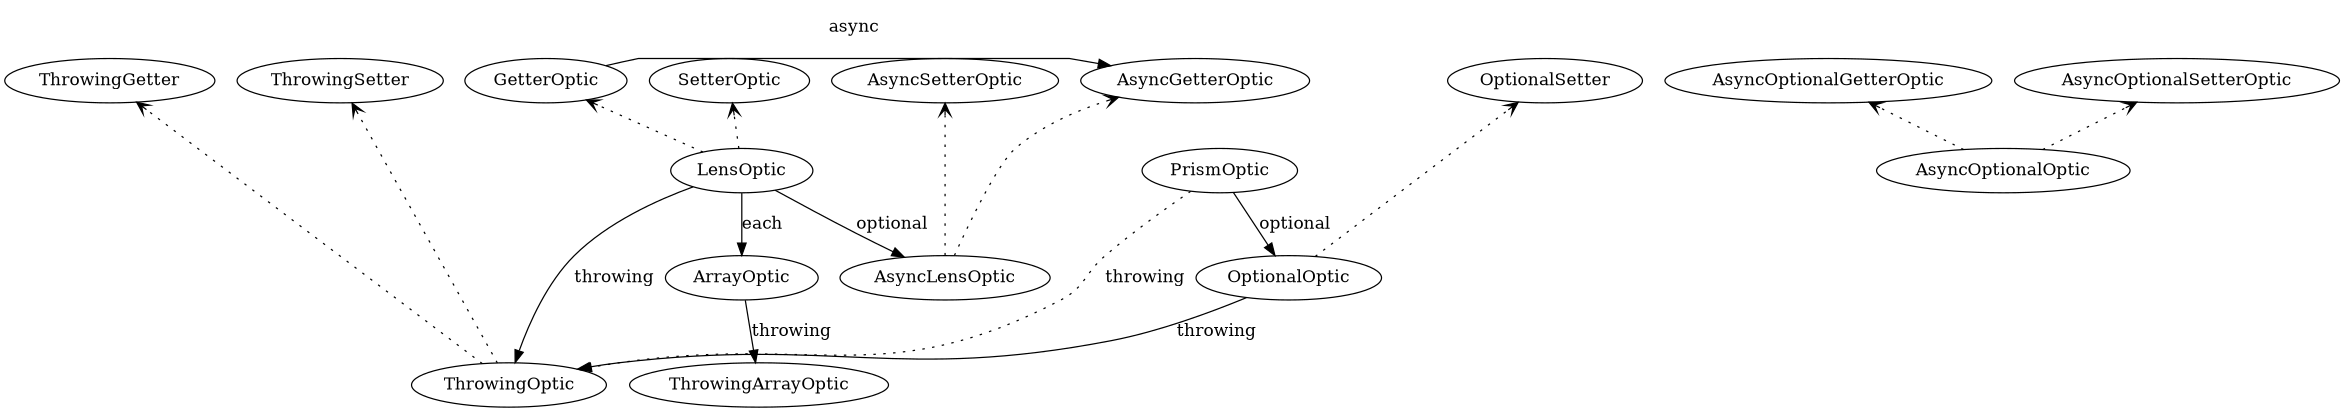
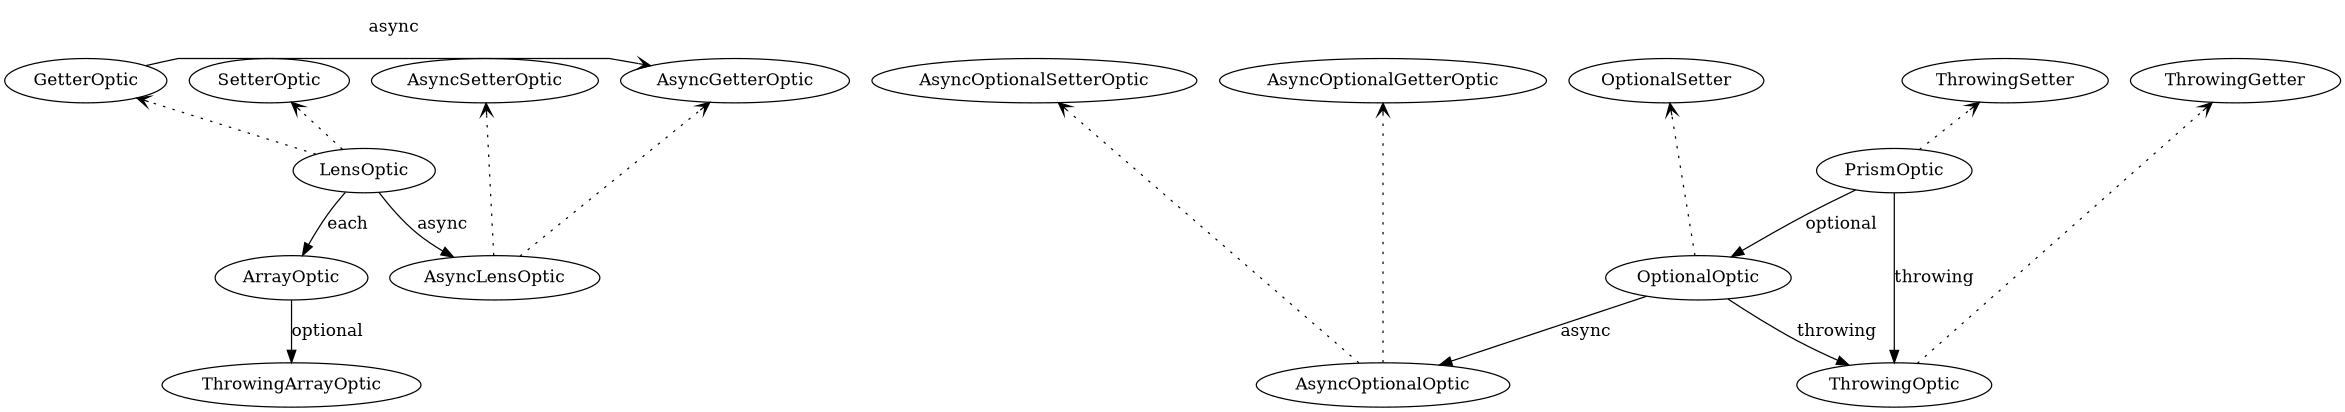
edge "GetterOptic" -> "AsyncGetterOptic": arrowhead normal -> open
edge "LensOptic" -> "AsyncLensOptic": label "optional" -> "async"
edge "ThrowingOptic" -> "ThrowingSetter": now "PrismOptic" -> "ThrowingSetter"
edge "LensOptic" -> "ThrowingOptic": removed, label "throwing"
edge "OptionalOptic" -> "AsyncOptionalOptic": added, label "async"
edge "ArrayOptic" -> "ThrowingArrayOptic": label "throwing" -> "optional"
edge "PrismOptic" -> "ThrowingOptic": style dotted -> solid
